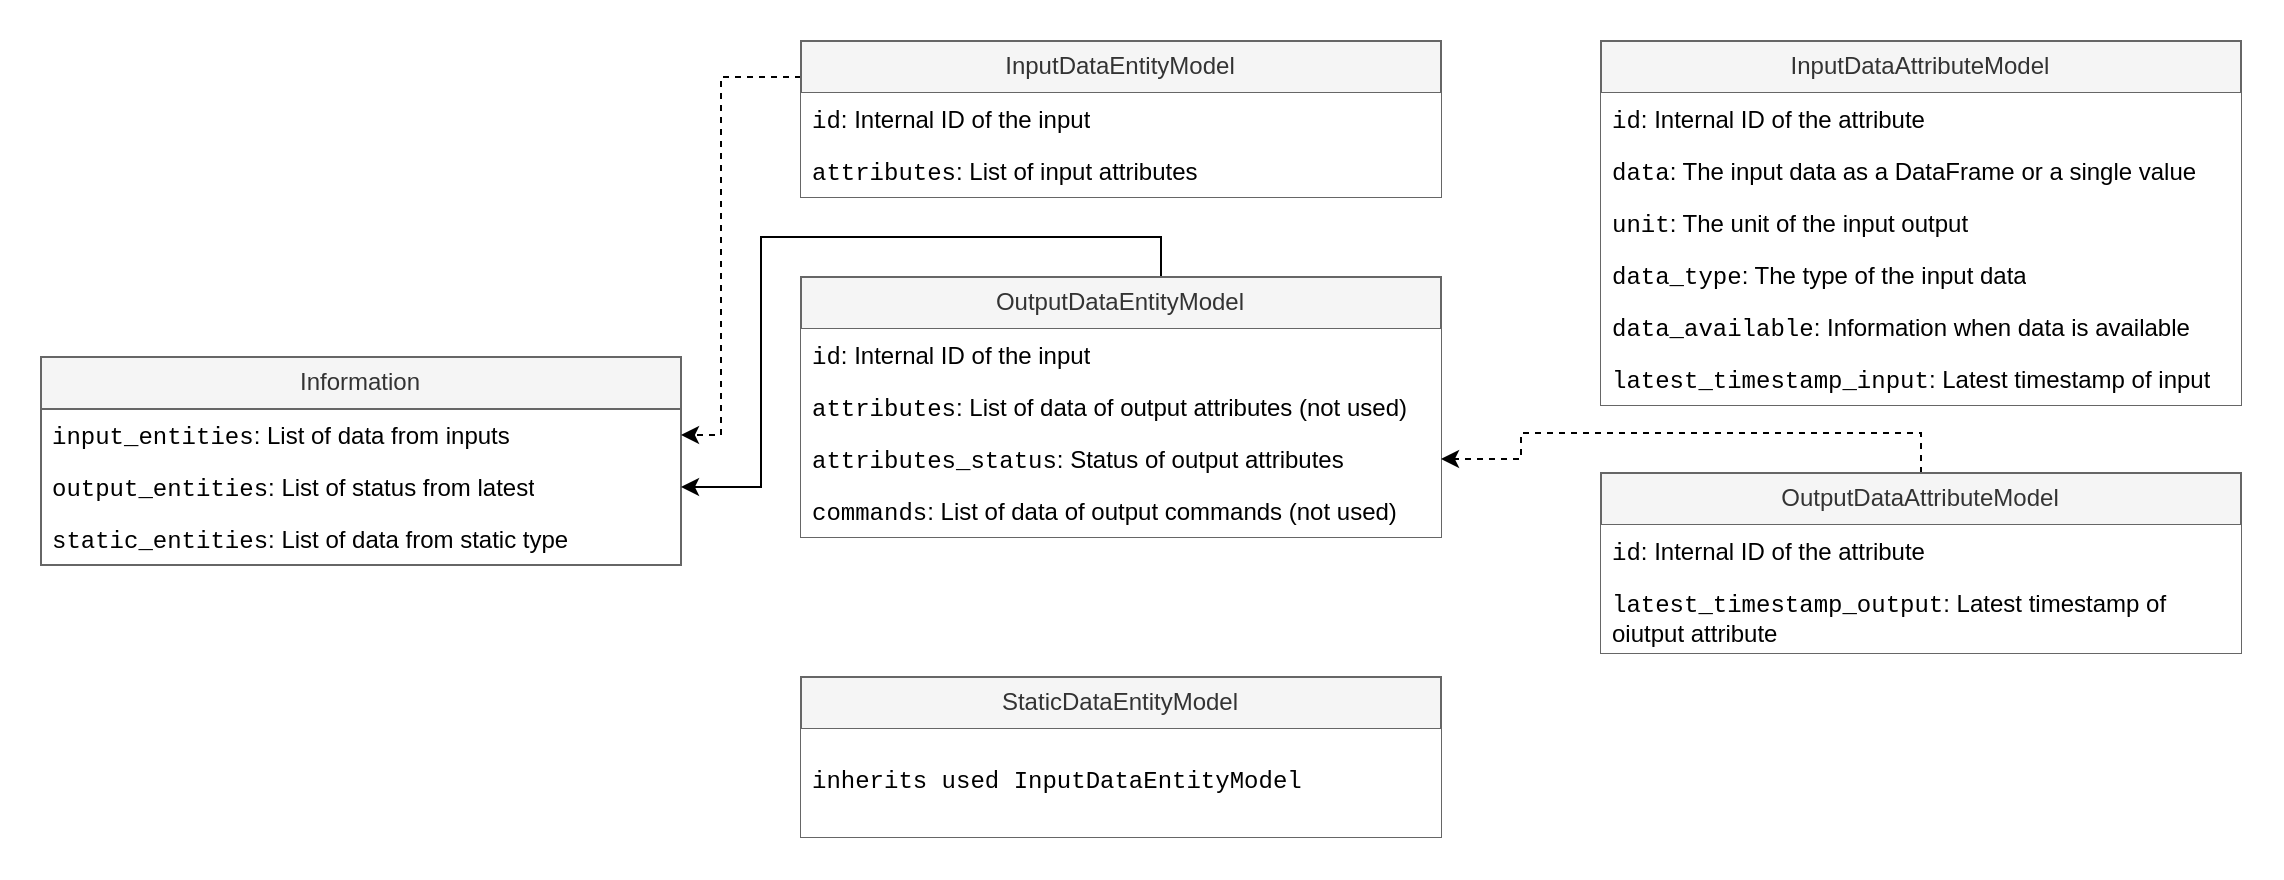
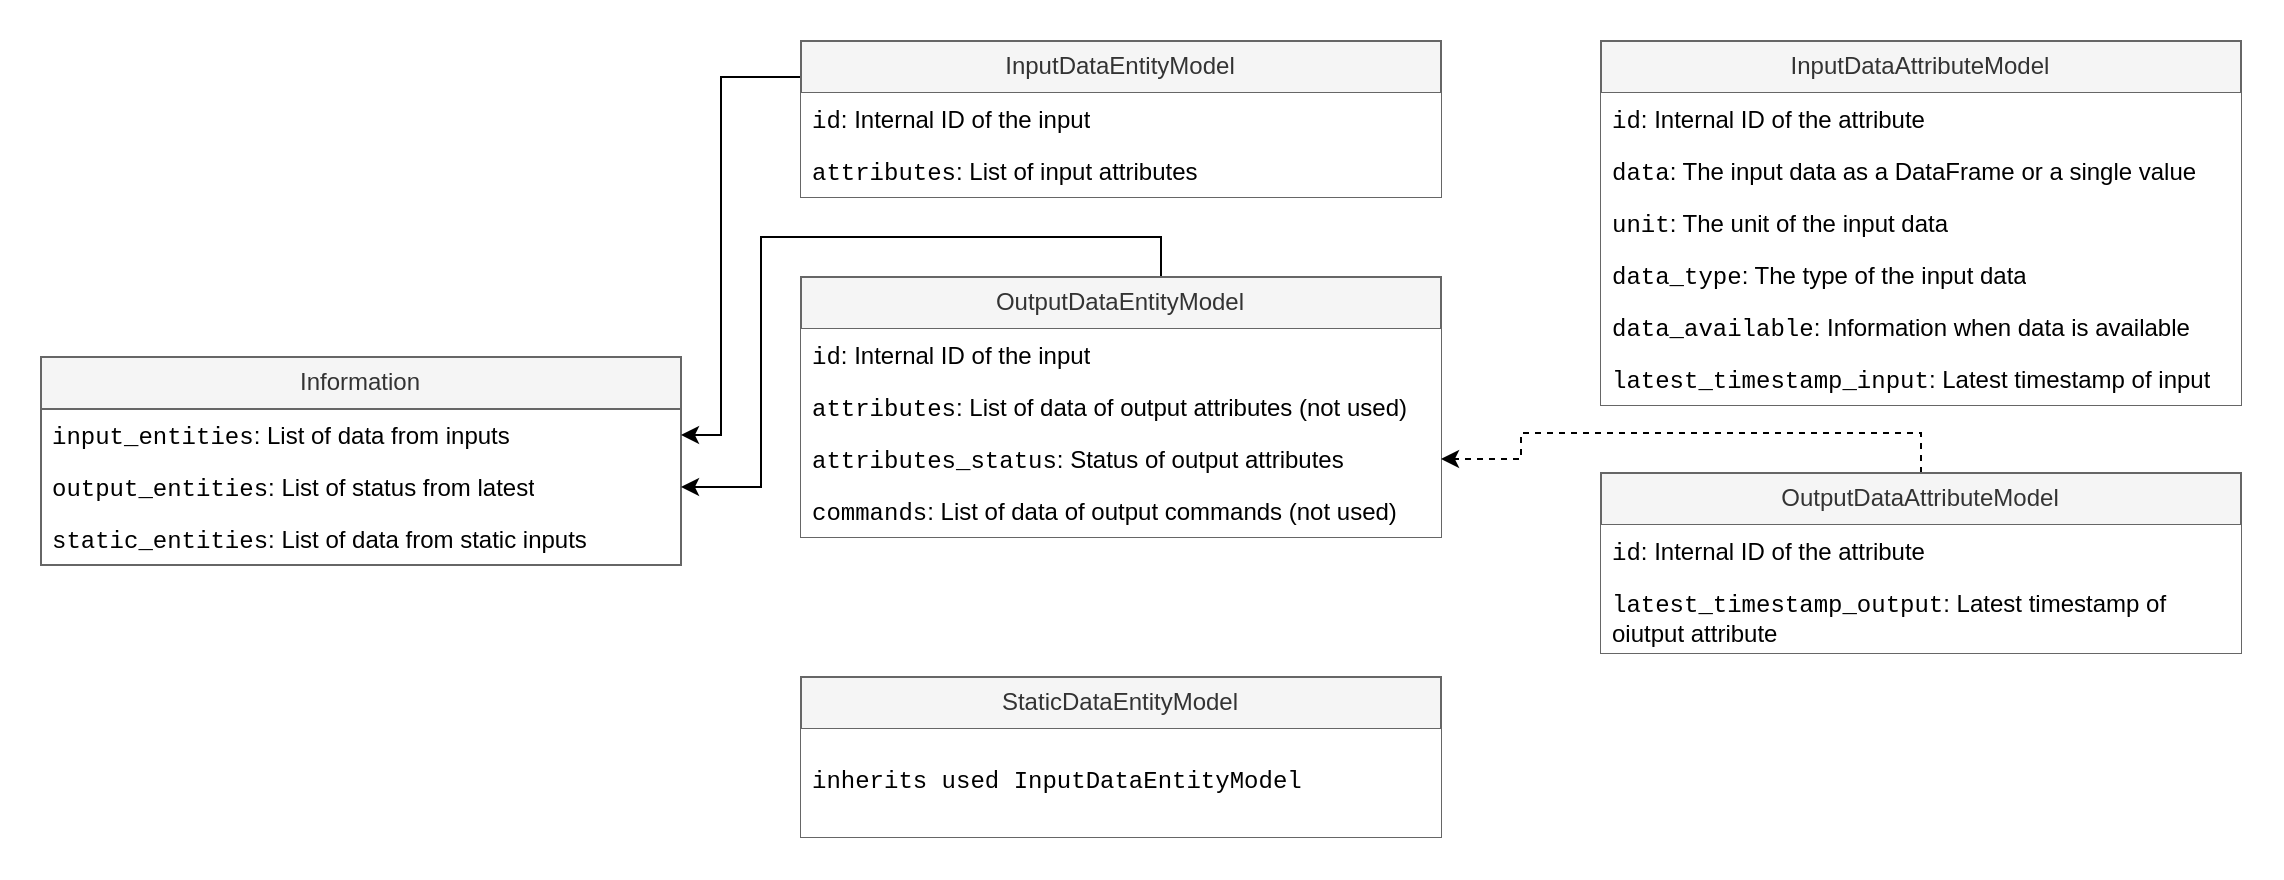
node "unit: The unit of the input output": label "unit: The unit of the input output" -> "unit: The unit of the input data"
edge "InputDataEntityModel" -> "input_entities: List of data from inputs": style dashed -> solid
node "static_entities: List of data from static type": label "static_entities: List of data from static type" -> "static_entities: List of data from static inputs"
